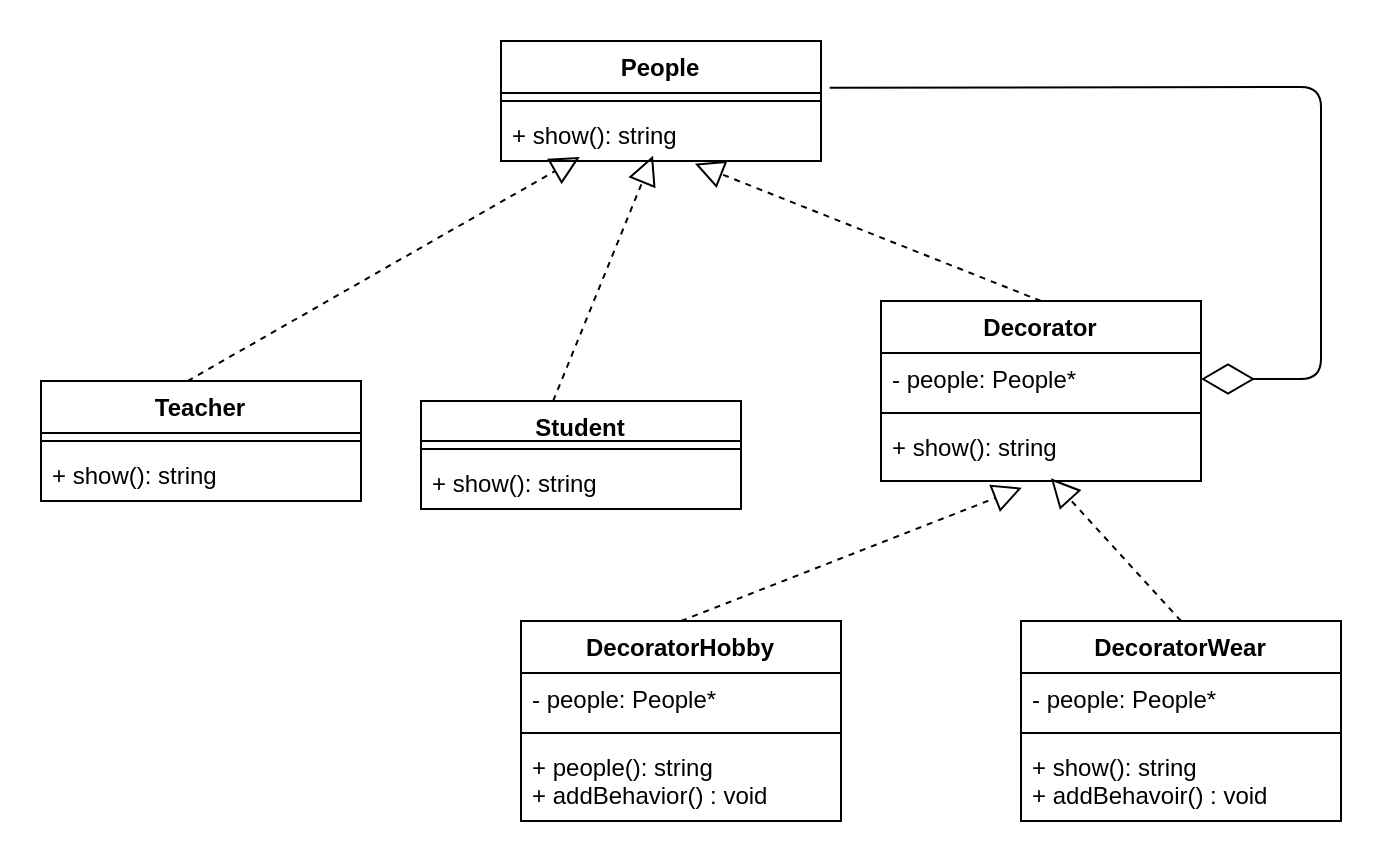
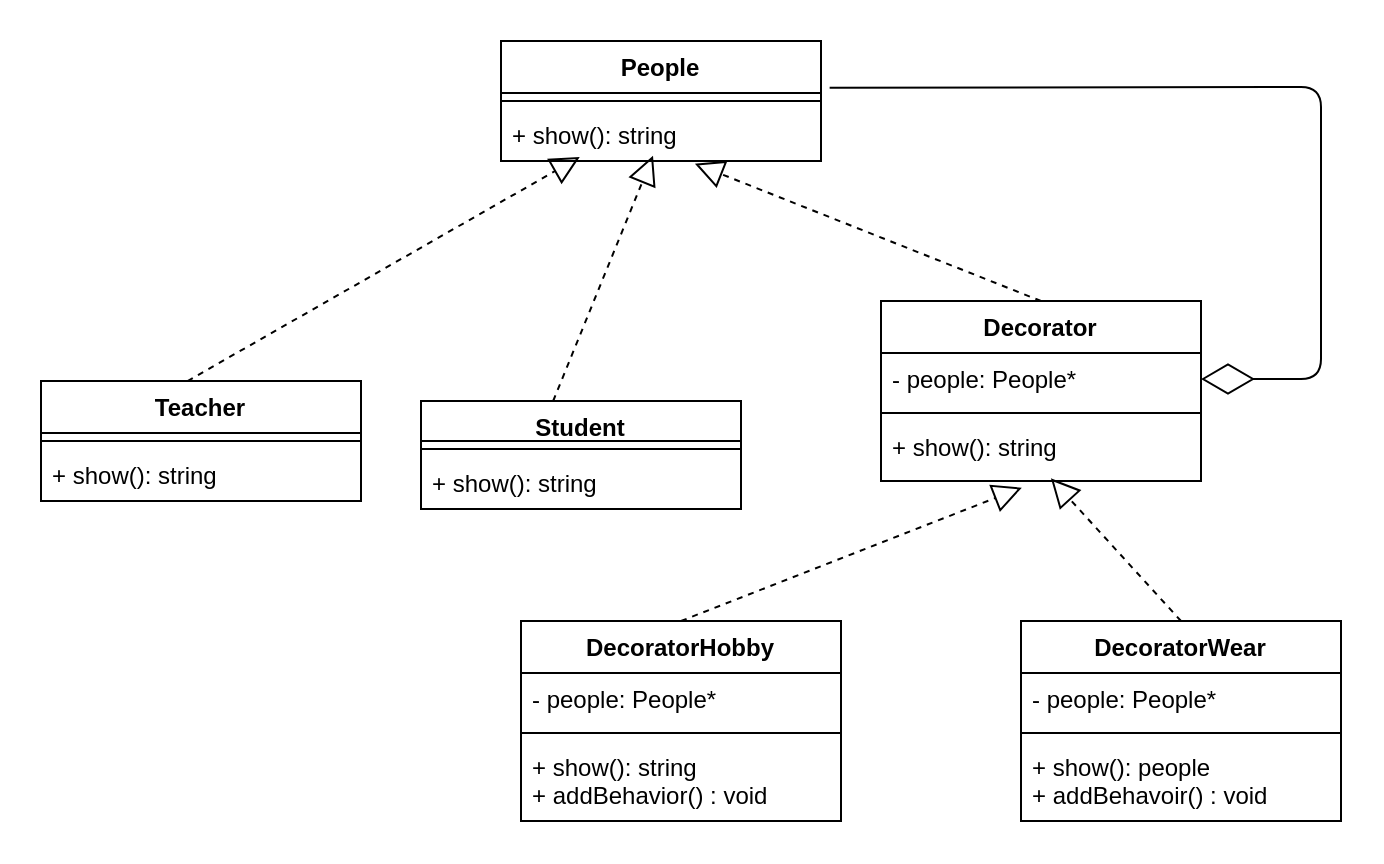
node "+ people(): string + addBehavior() : void": label "+ people(): string + addBehavior() : void" -> "+ show(): string + addBehavior() : void"
node "+ show(): string + addBehavoir() : void": label "+ show(): string + addBehavoir() : void" -> "+ show(): people + addBehavoir() : void"
